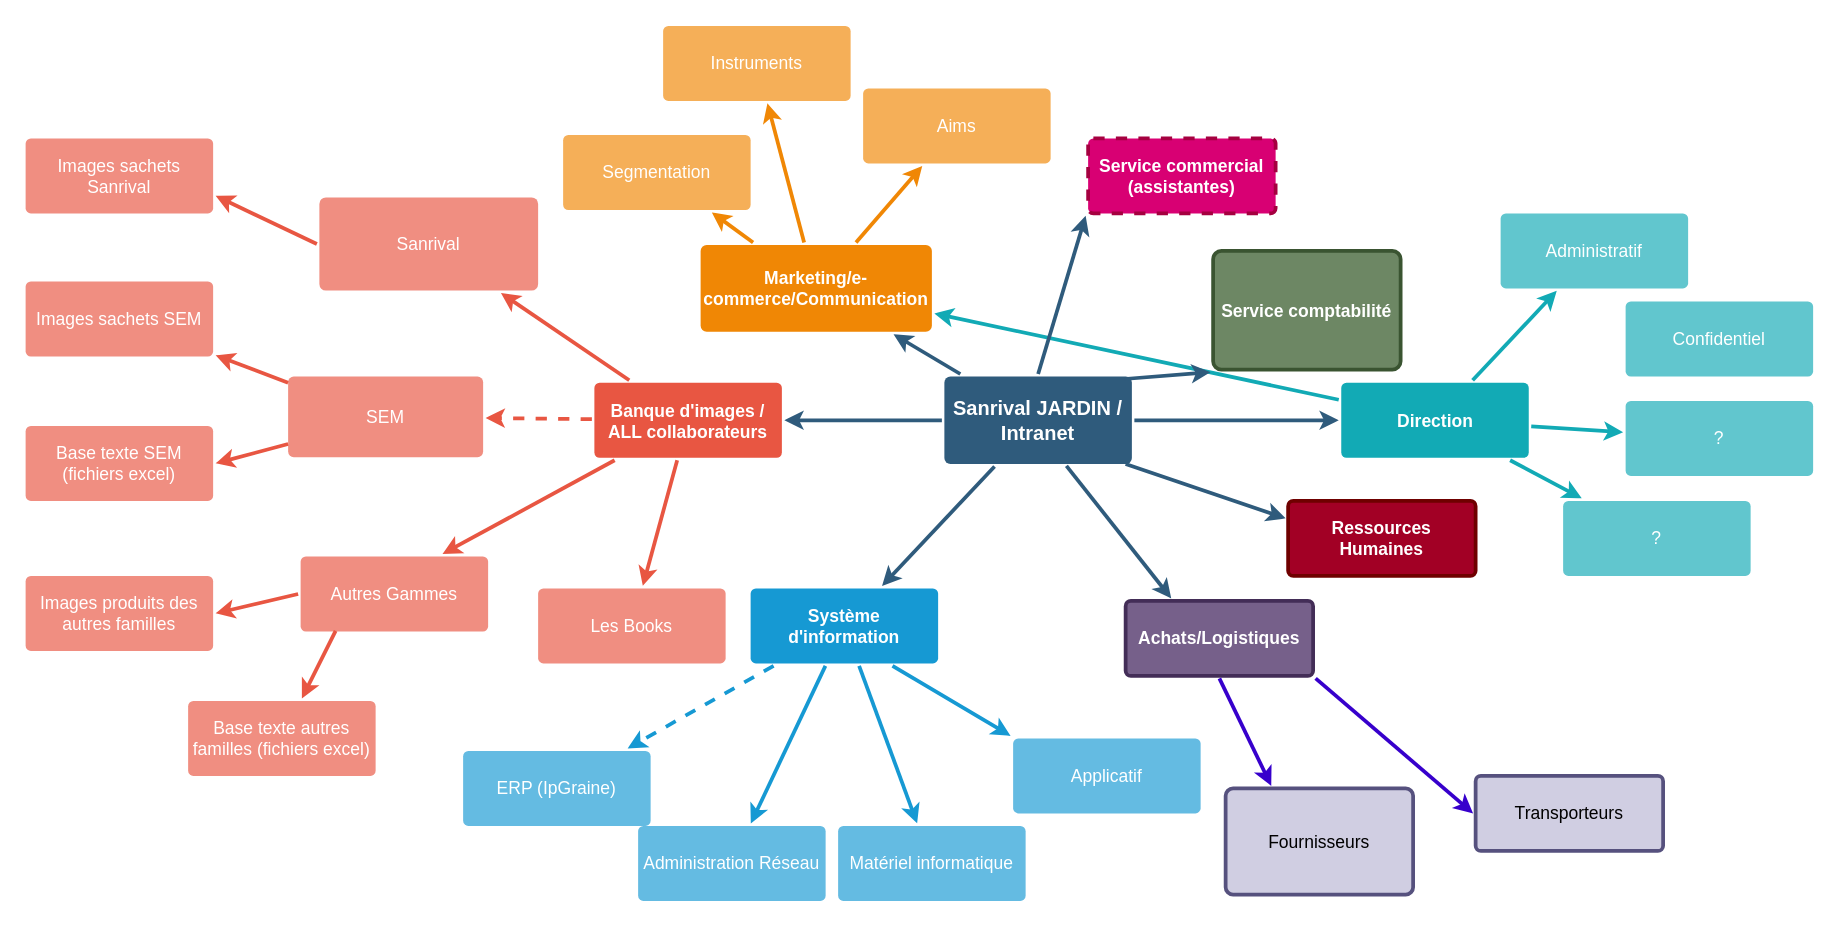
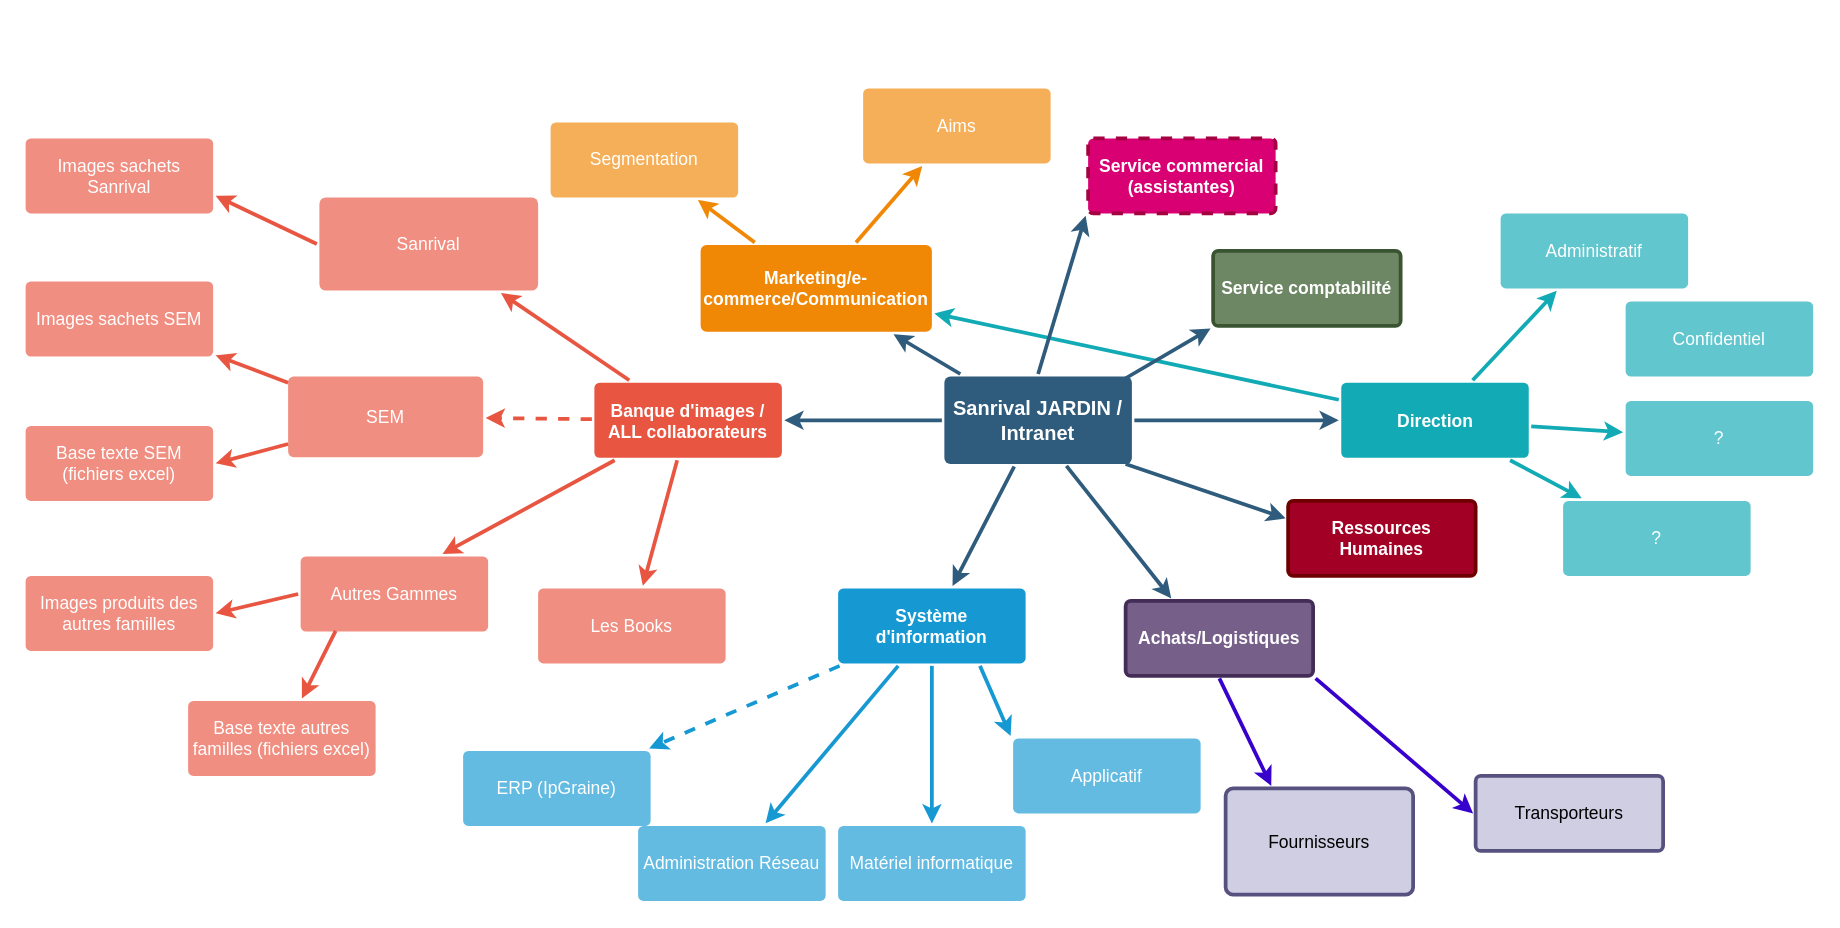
node "Instruments": removed
node "Segmentation": moved (657, 172) -> (644, 160)
edge "Marketing/e-commerce/Communication" -> "Instruments": removed
node "Service comptabilité": size 188x119 -> 188x75
node "Système d'information": moved (844, 626) -> (932, 626)
